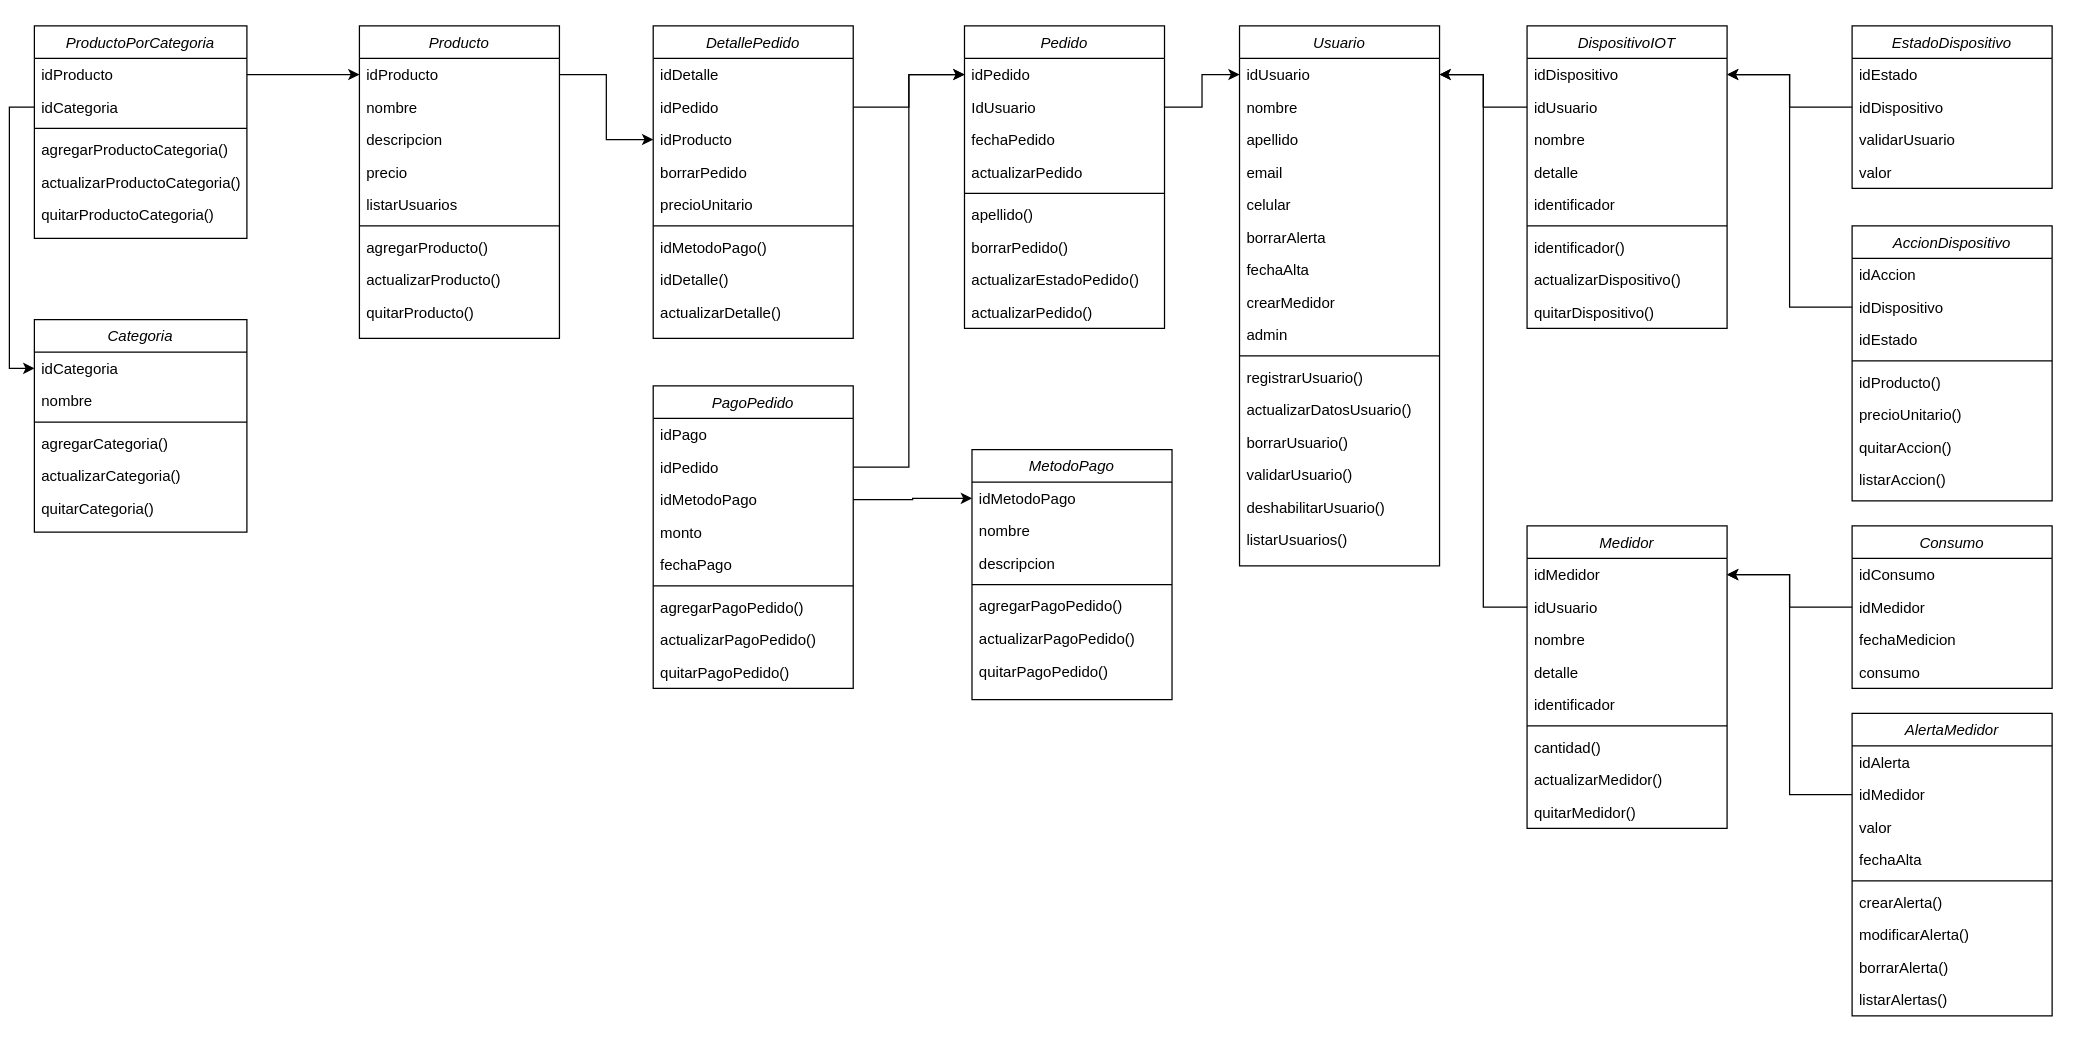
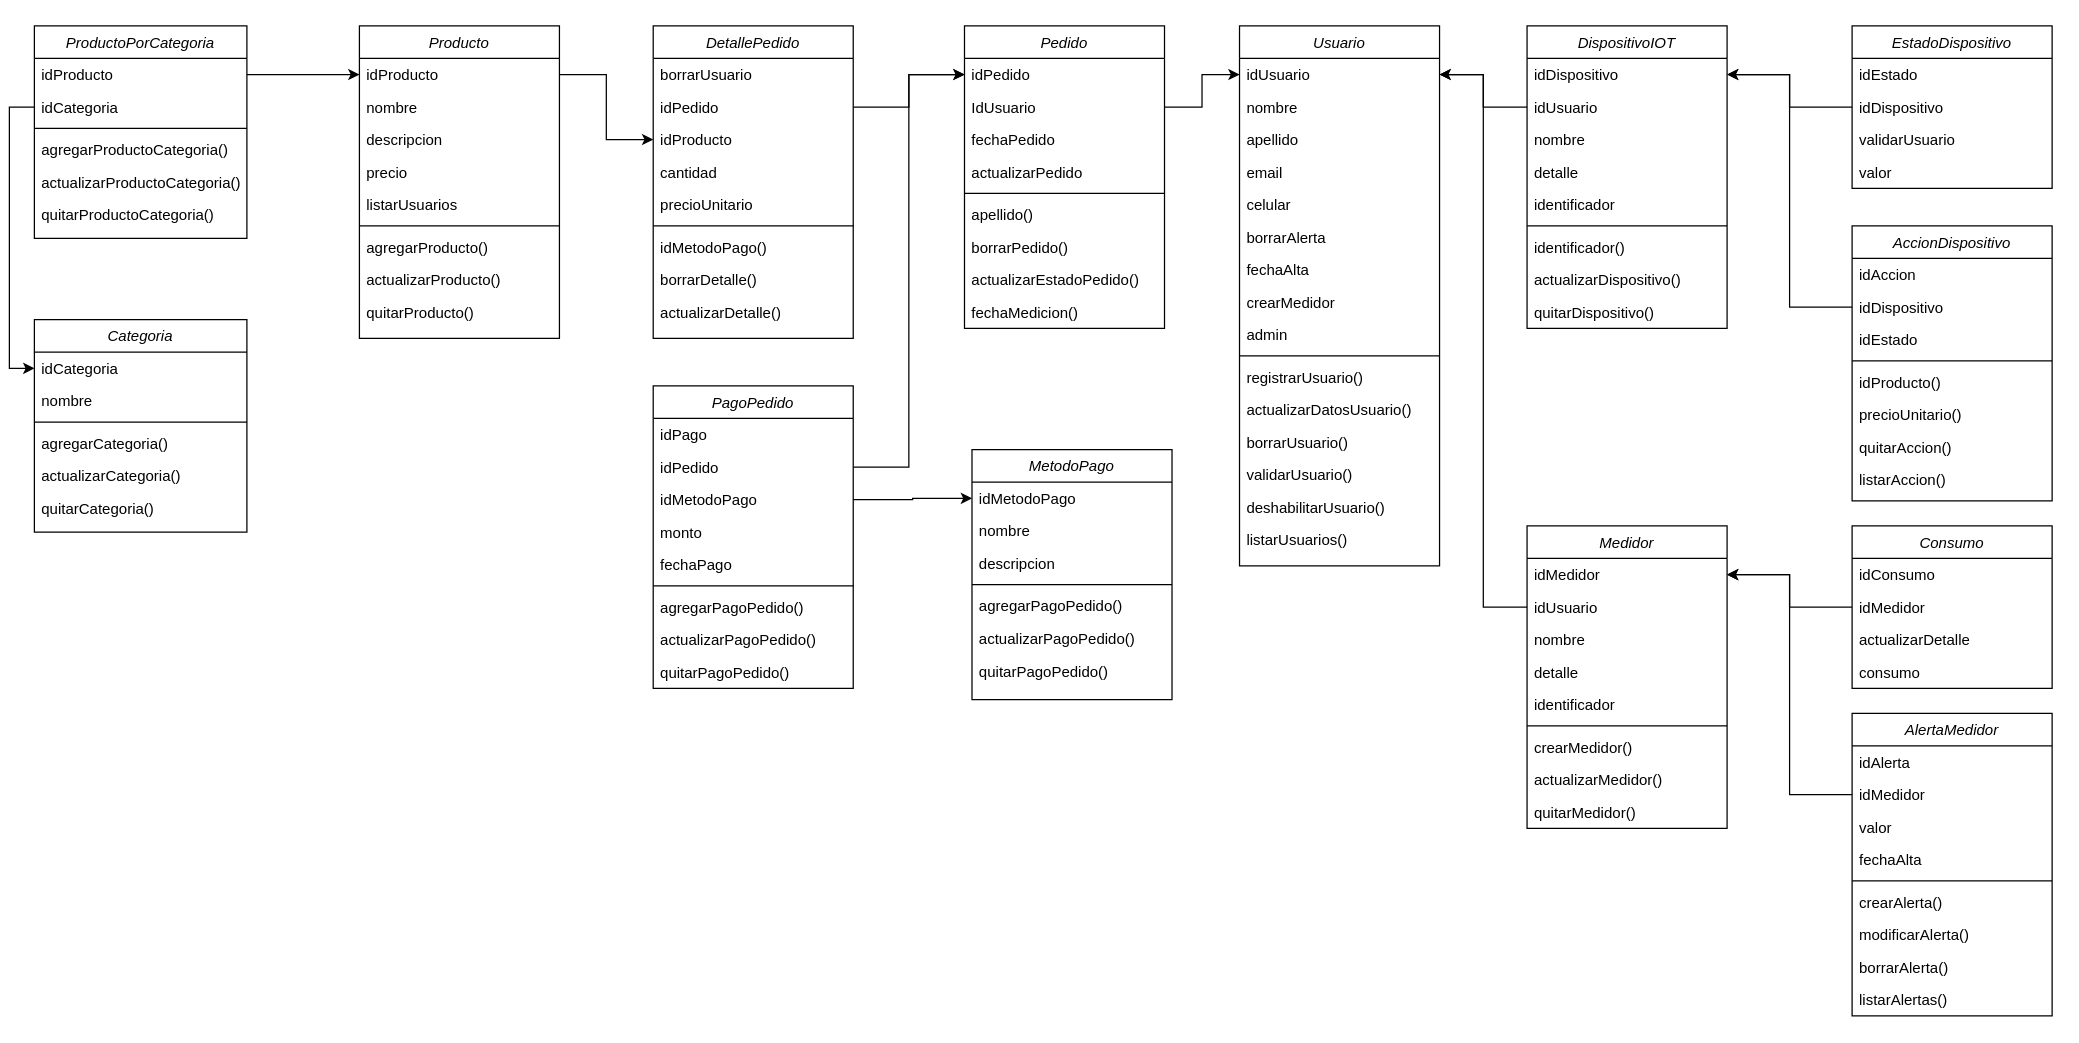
node "idDetalle": label "idDetalle" -> "borrarUsuario"
node "borrarPedido": label "borrarPedido" -> "cantidad"
node "idDetalle()": label "idDetalle()" -> "borrarDetalle()"
node "actualizarPedido()": label "actualizarPedido()" -> "fechaMedicion()"
node "fechaMedicion": label "fechaMedicion" -> "actualizarDetalle"
node "cantidad()": label "cantidad()" -> "crearMedidor()"
